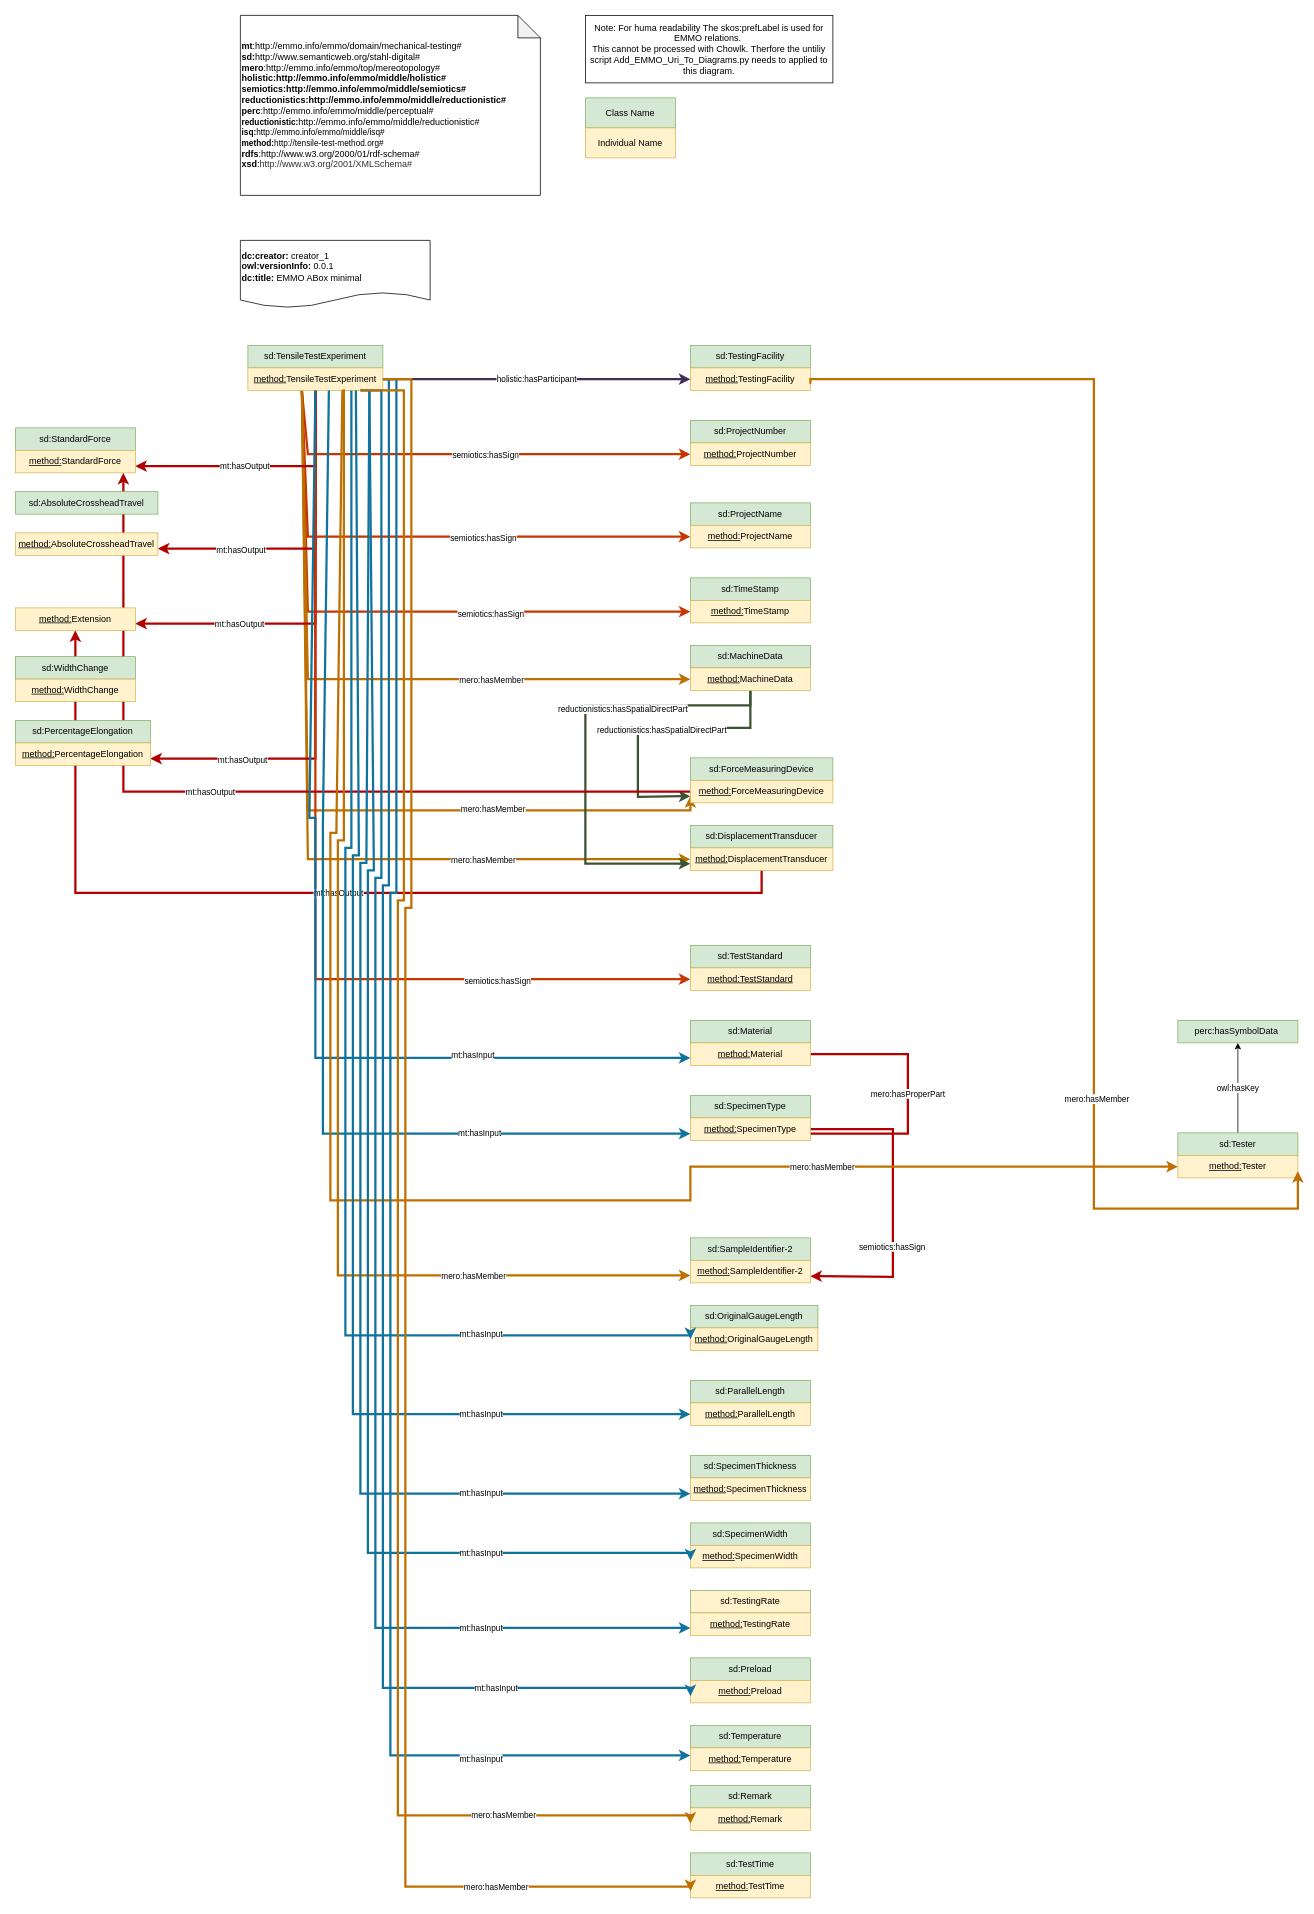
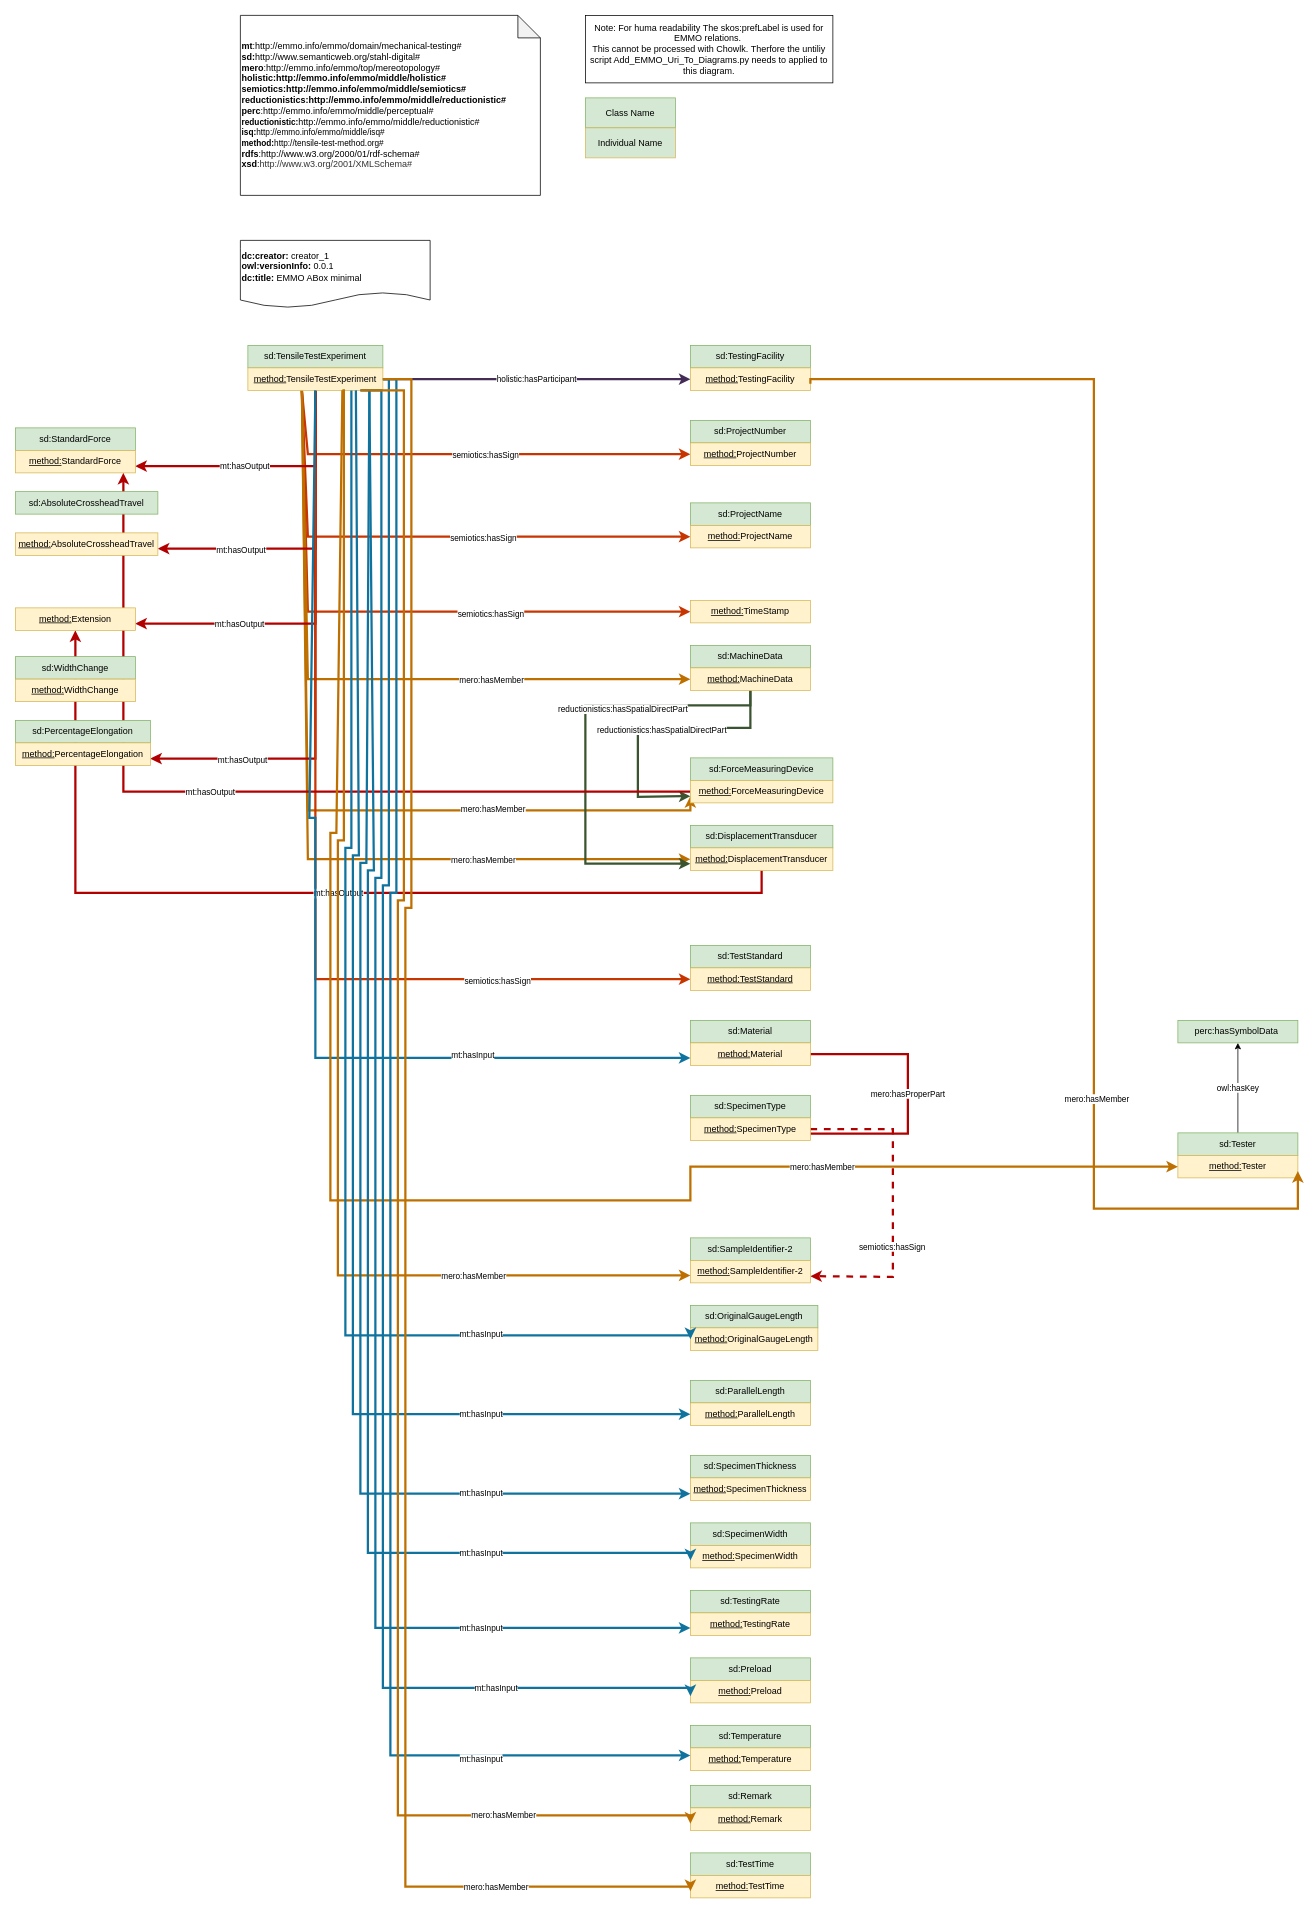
node "Individual Name": fillcolor #fff2cc -> #d5e8d4
node "sd:TimeStamp": removed
edge "method:TensileTestExperiment" -> "method:SpecimenType": removed, label "mt:hasInput"
edge "method:SpecimenType" -> "method:SampleIdentifier-2": style solid -> dashed
node "sd:TestingRate": fillcolor #fff2cc -> #d5e8d4
